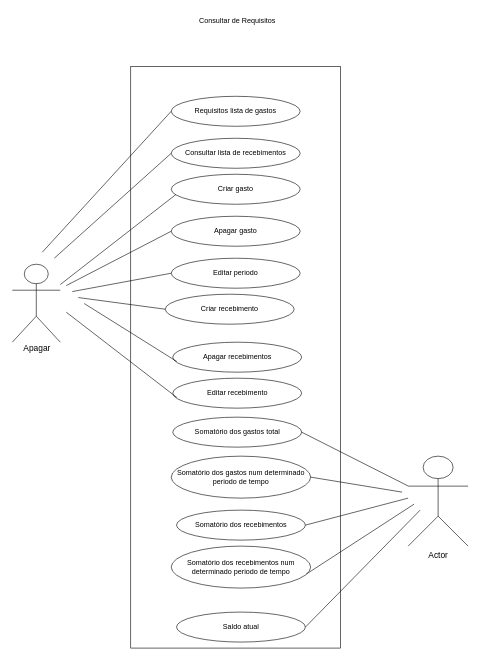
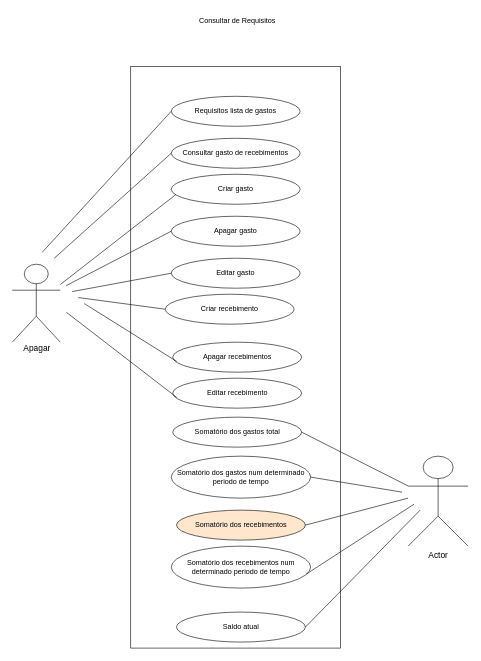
node "Consultar lista de recebimentos": label "Consultar lista de recebimentos" -> "Consultar gasto de recebimentos"
node "Editar periodo": label "Editar periodo" -> "Editar gasto"
node "Somatório dos recebimentos": fillcolor #ffffff -> #ffe6cc
